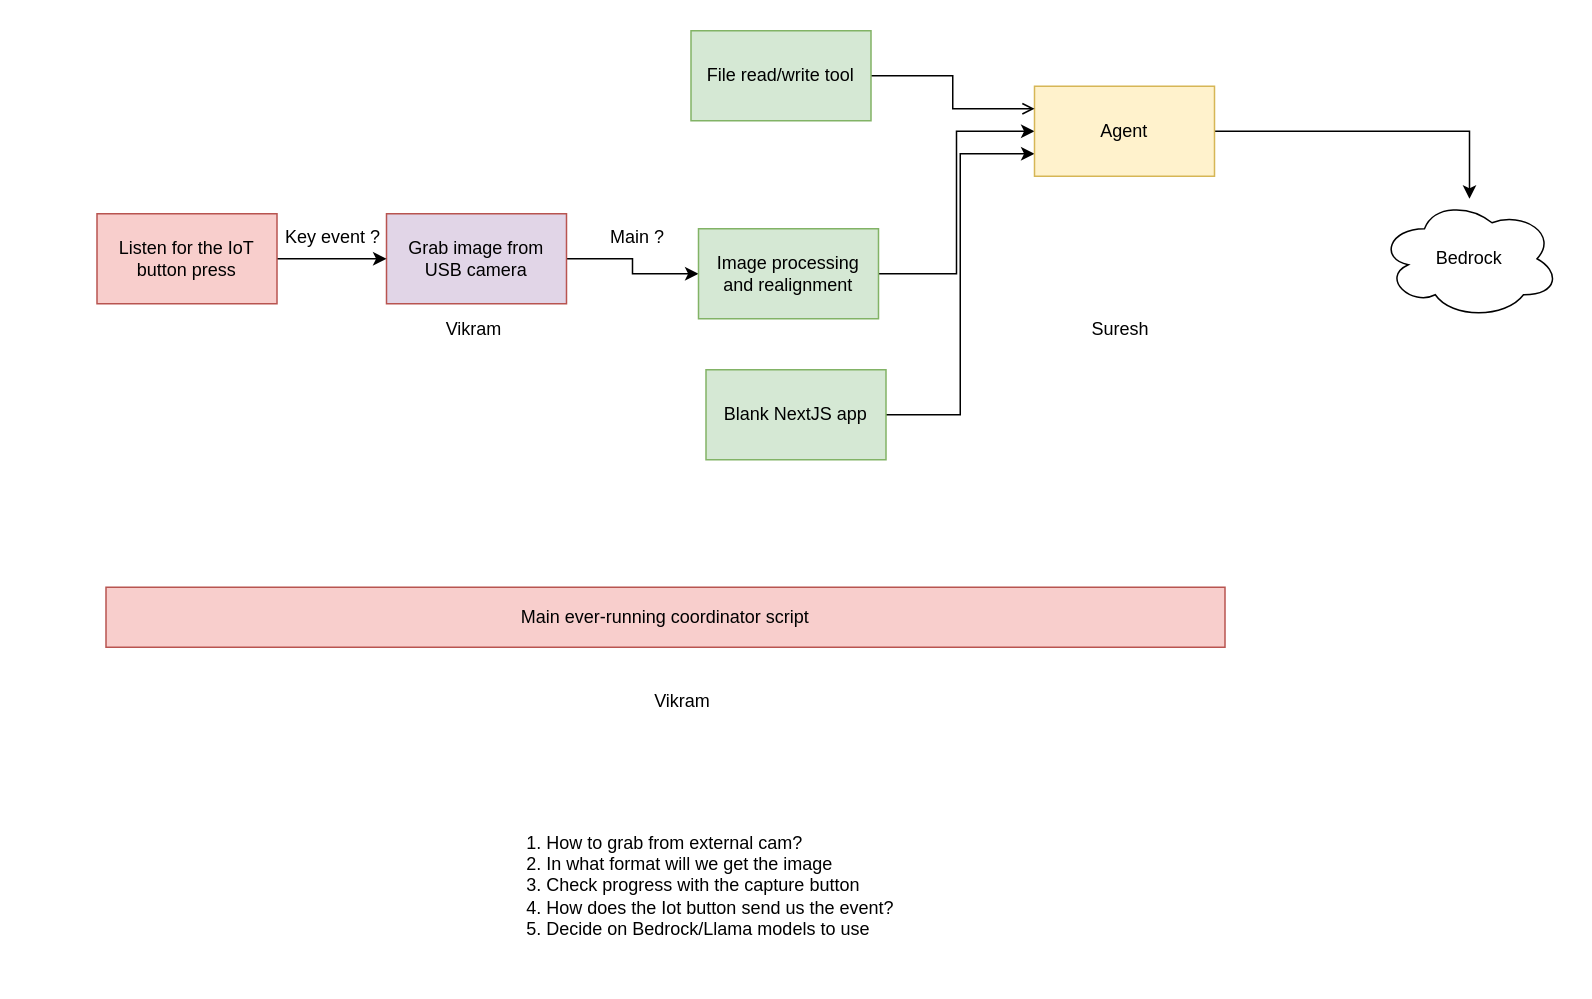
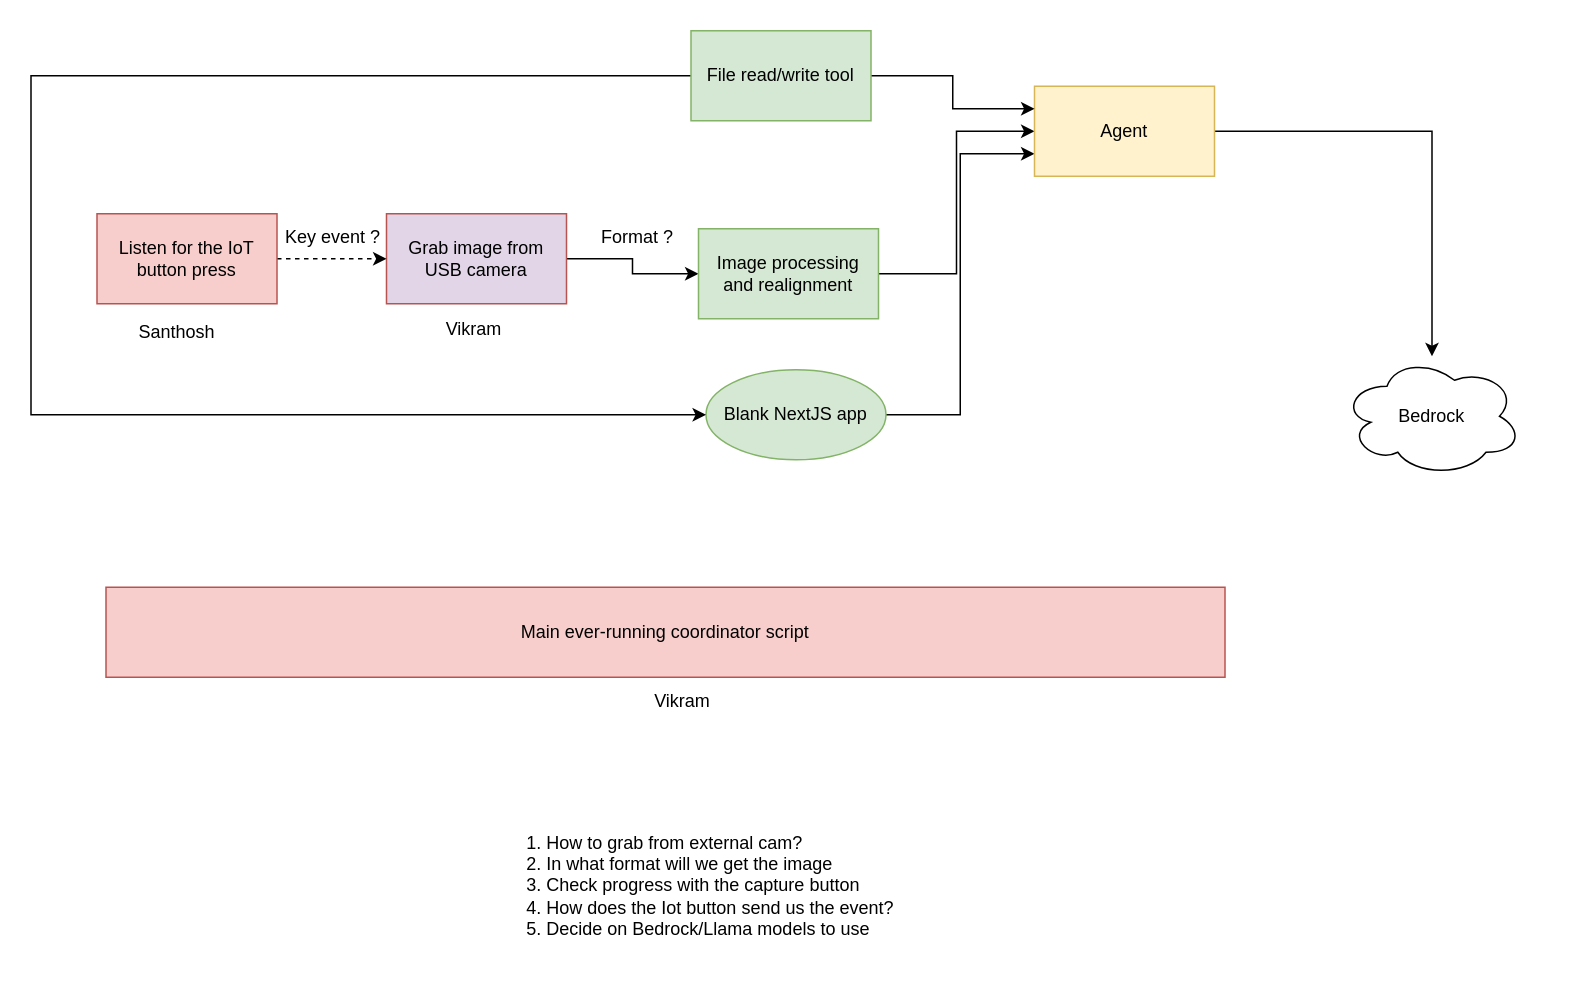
edge "File read/write tool" -> "Agent": arrowhead open -> classic
node "Main ?": label "Main ?" -> "Format ?"
edge "File read/write tool" -> "Blank NextJS app": added
edge "Listen for the IoT button press" -> "Grab image from USB camera": style solid -> dashed
node "Bedrock": moved (1469, 259) -> (1432, 416)
node "Suresh": removed
node "Santhosh": added
node "Blank NextJS app": shape rectangle -> ellipse
node "Main ever-running coordinator script": size 1119x60 -> 1119x90
